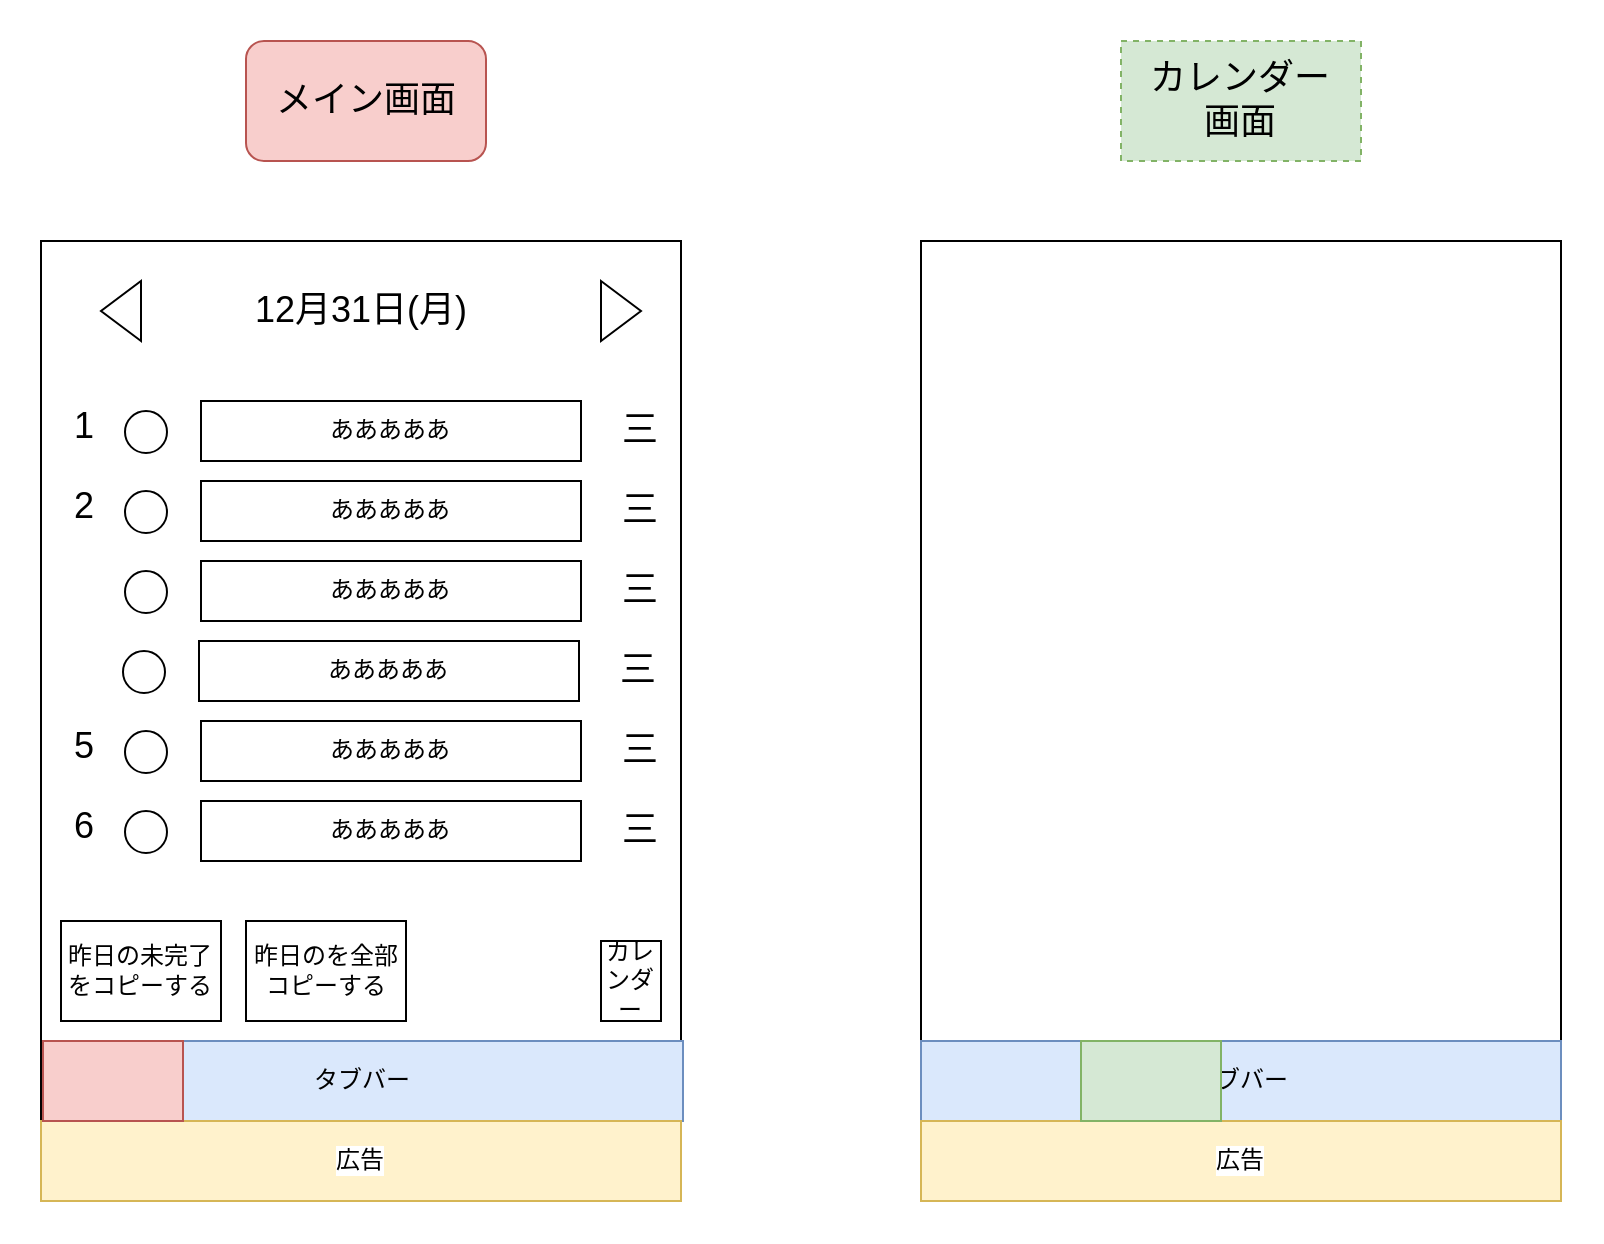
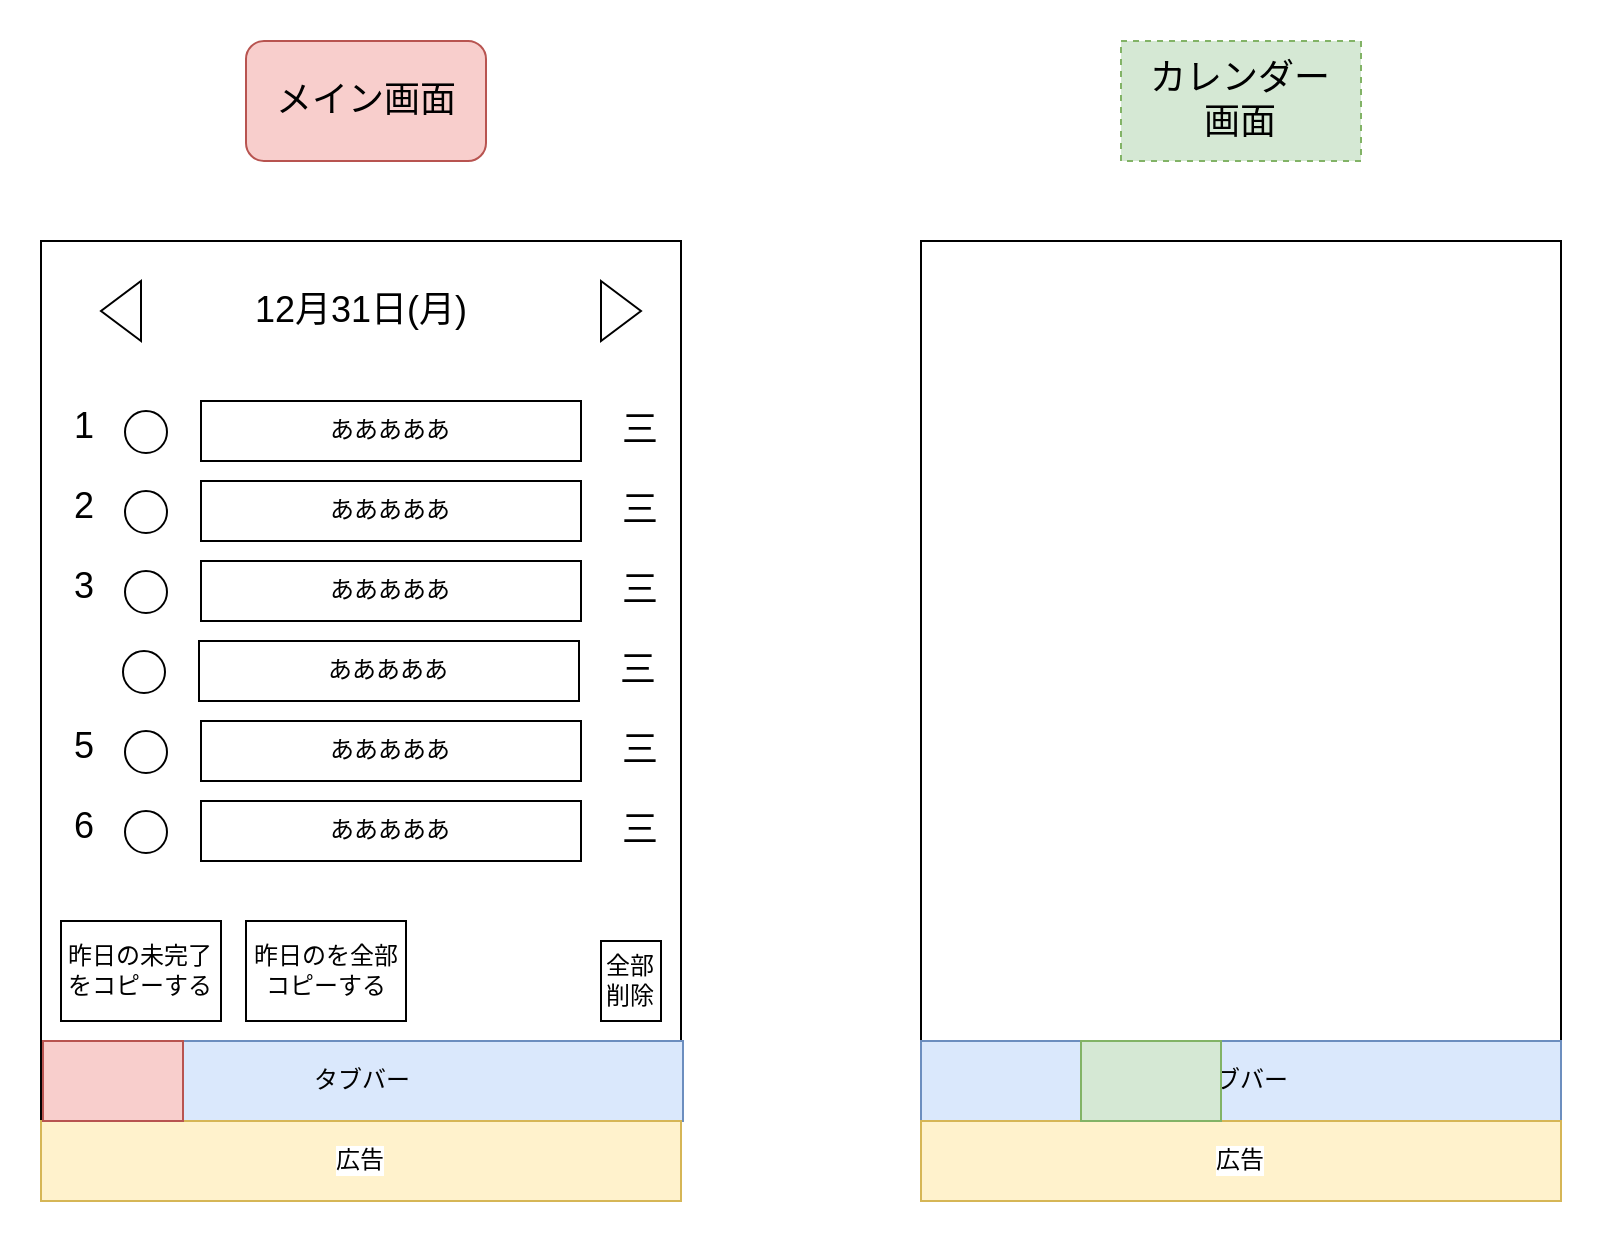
node "3": added
node "カレンダー": label "カレンダー" -> "全部削除"
